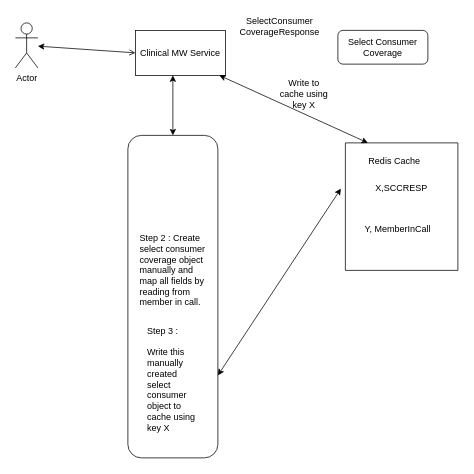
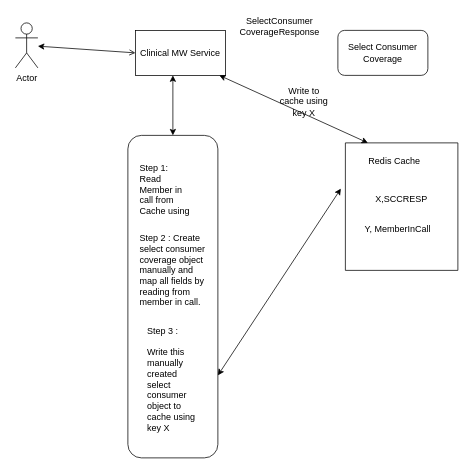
node "Select Consumer Coverage": size 90x34 -> 90x45
node "Write to cache using key X": moved (304, 94) -> (304, 102)
node "Step 1: Read Member in call from Cache using key Y": added
node "X,SCCRESP": moved (402, 188) -> (402, 199)
